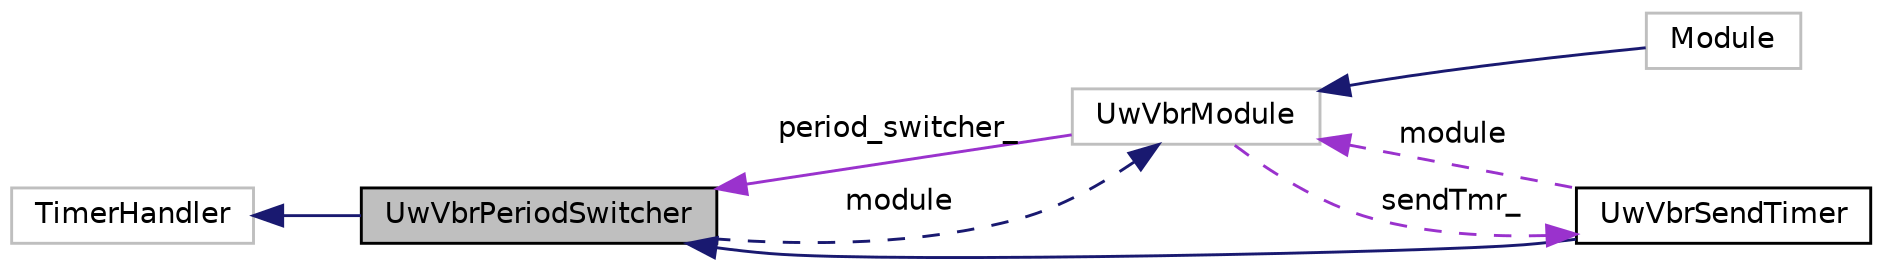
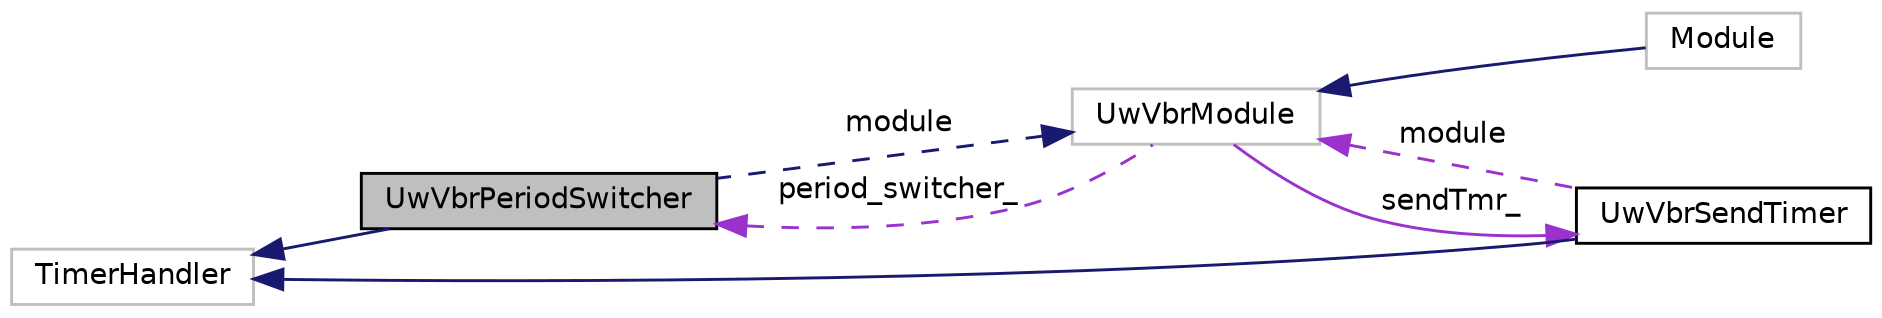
edge "UwVbrModule" -> "UwVbrPeriodSwitcher": style solid -> dashed
edge "UwVbrModule" -> "UwVbrSendTimer": style dashed -> solid
edge "UwVbrSendTimer" -> "UwVbrPeriodSwitcher": now "UwVbrSendTimer" -> "TimerHandler"
